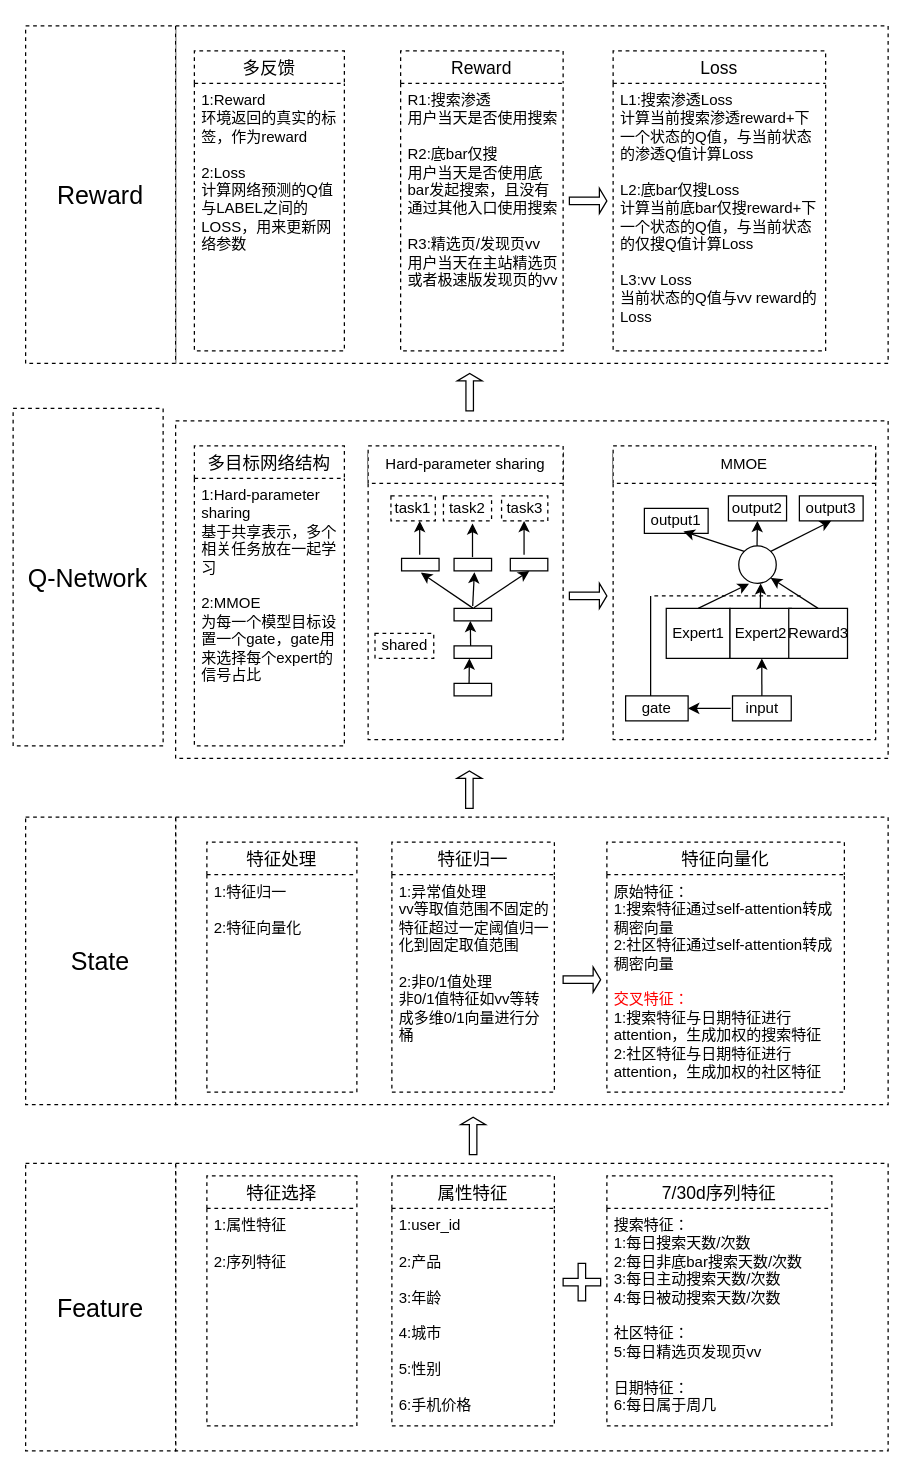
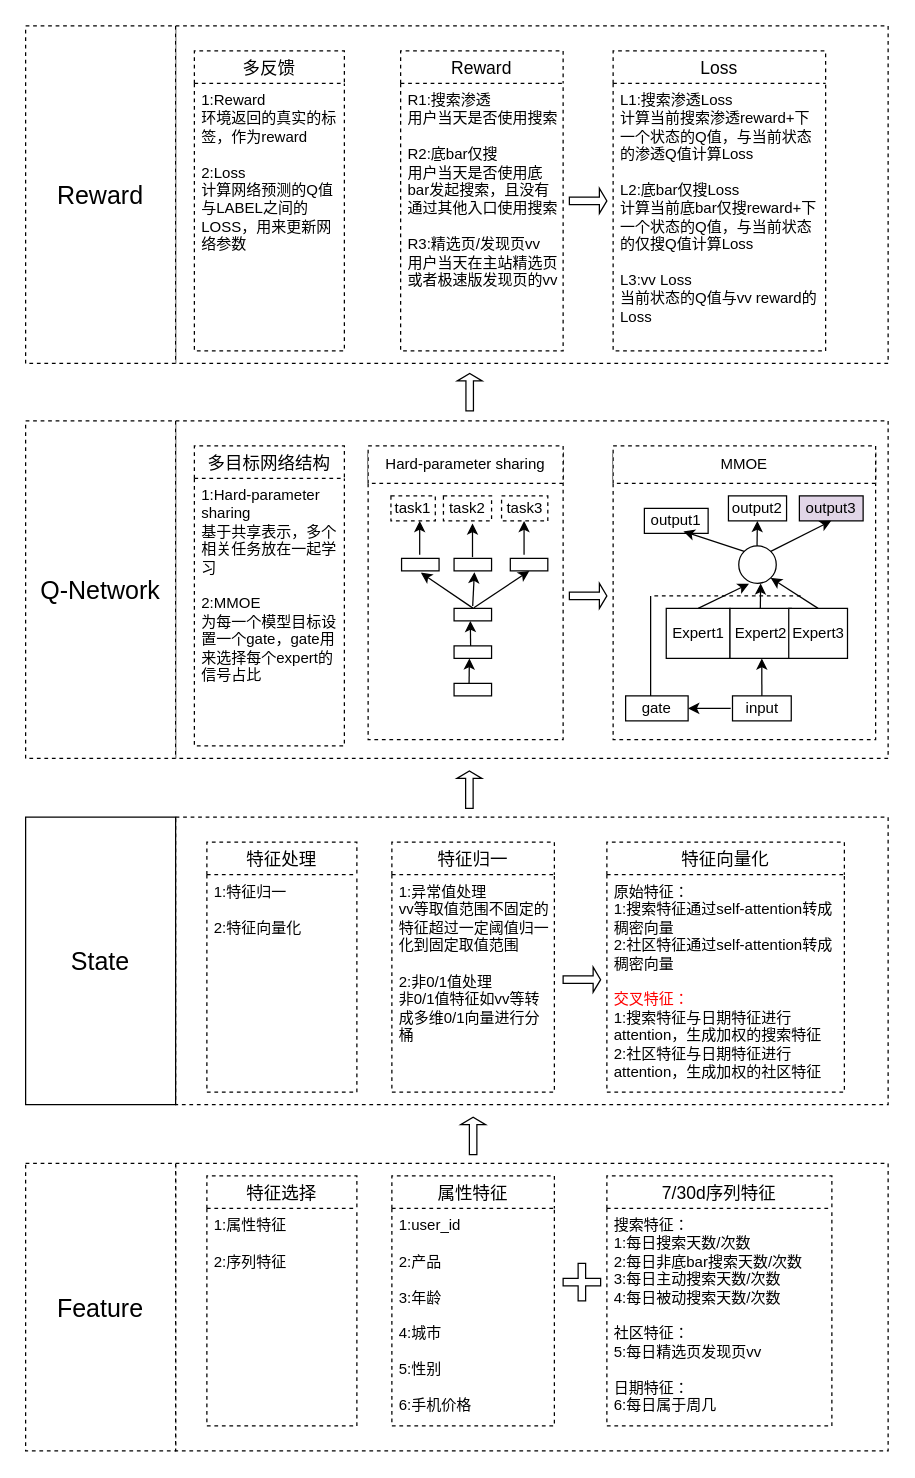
node "output3": fillcolor #ffffff -> #e1d5e7
node "Q-Network": moved (88, 577) -> (101, 589)
node "Reward3": label "Reward3" -> "Expert3"
node "shared": removed
node "State": style dashed -> solid
